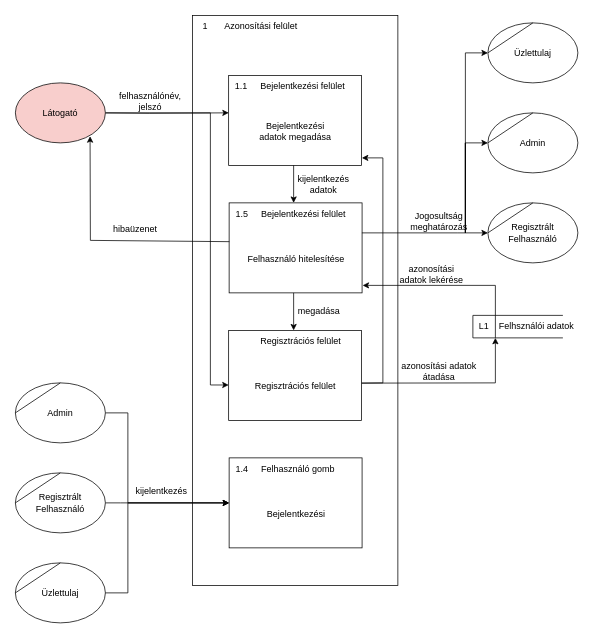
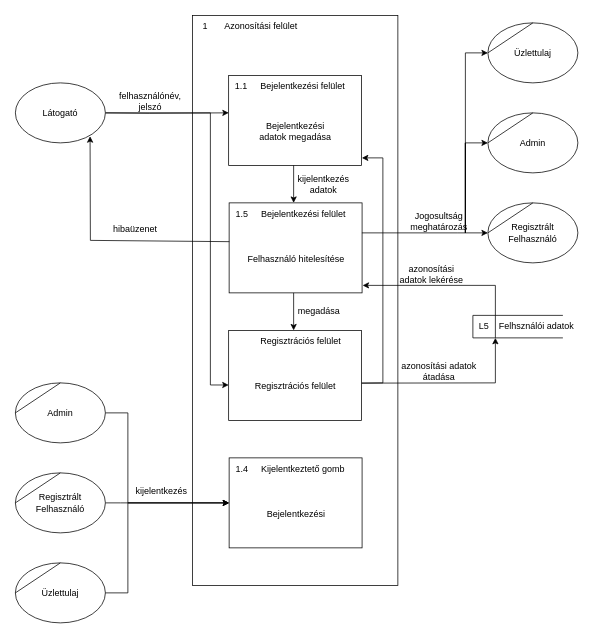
node "Látogató": fillcolor #f8cecc -> #ffffff
node "L1": label "L1" -> "L5"
node "Felhasználó gomb": label "Felhasználó gomb" -> "Kijelentkeztető gomb"
